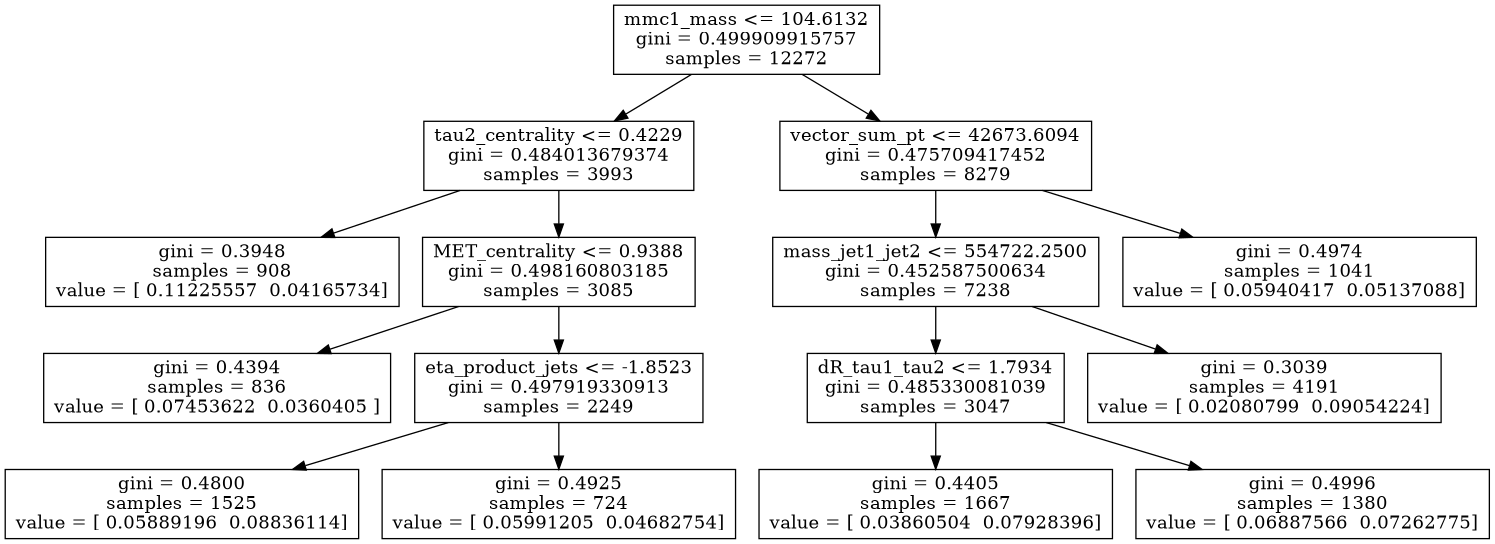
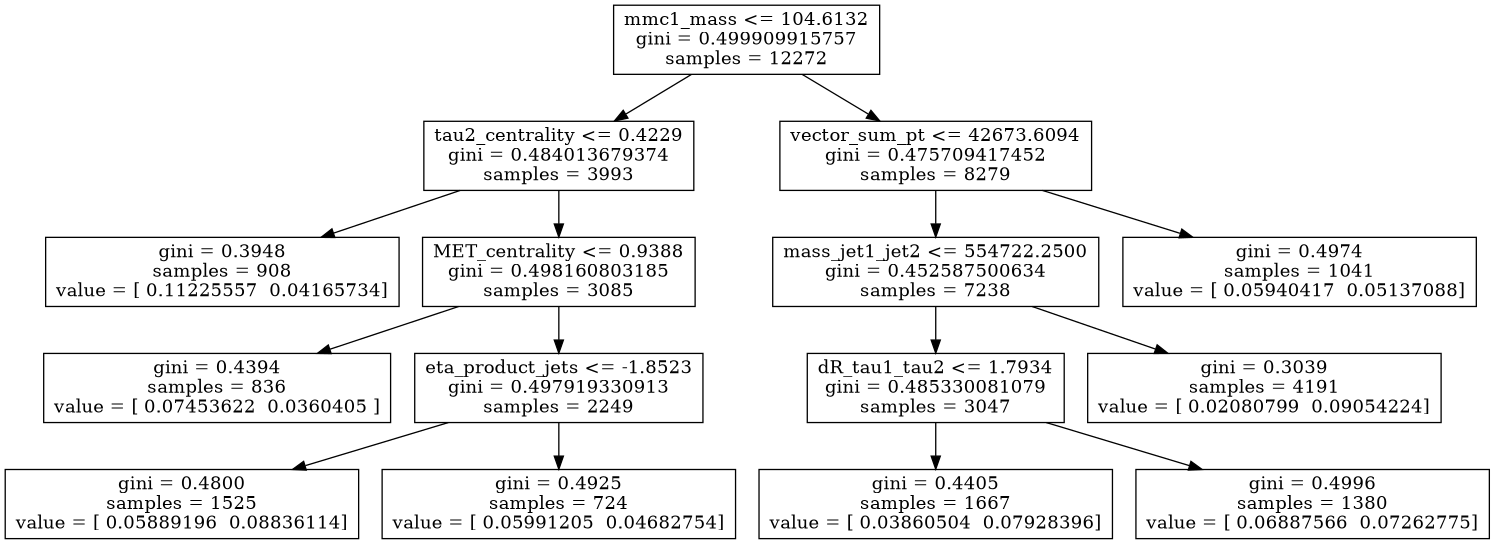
node "dR_tau1_tau2 <= 1.7934 gini = 0.485330081039 samples = 3047": label "dR_tau1_tau2 <= 1.7934 gini = 0.485330081039 samples = 3047" -> "dR_tau1_tau2 <= 1.7934 gini = 0.485330081079 samples = 3047"
